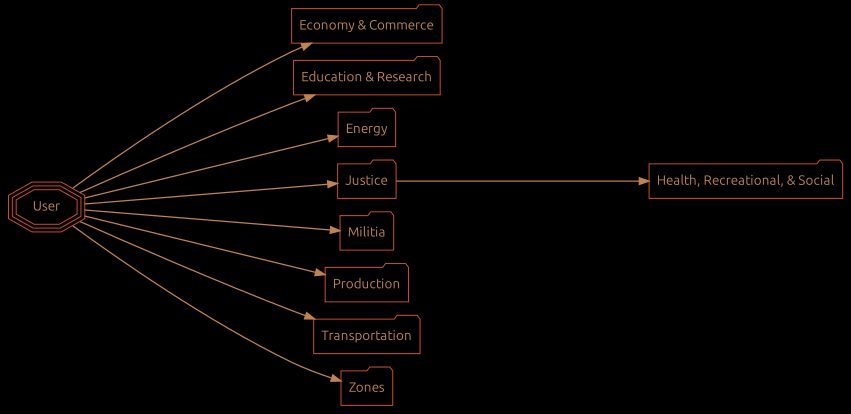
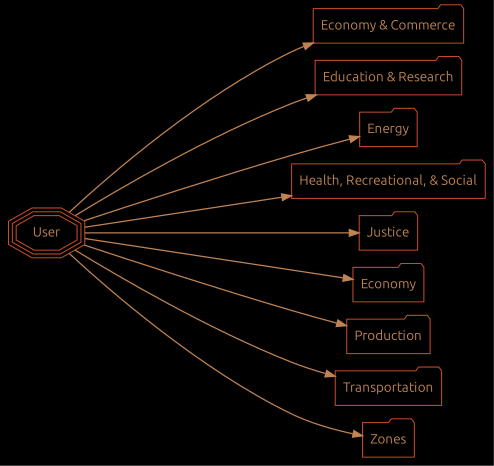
edge "Justice" -> "Health, Recreational, & Social": now "User" -> "Health, Recreational, & Social"
node "Militia": label "Militia" -> "Economy"
